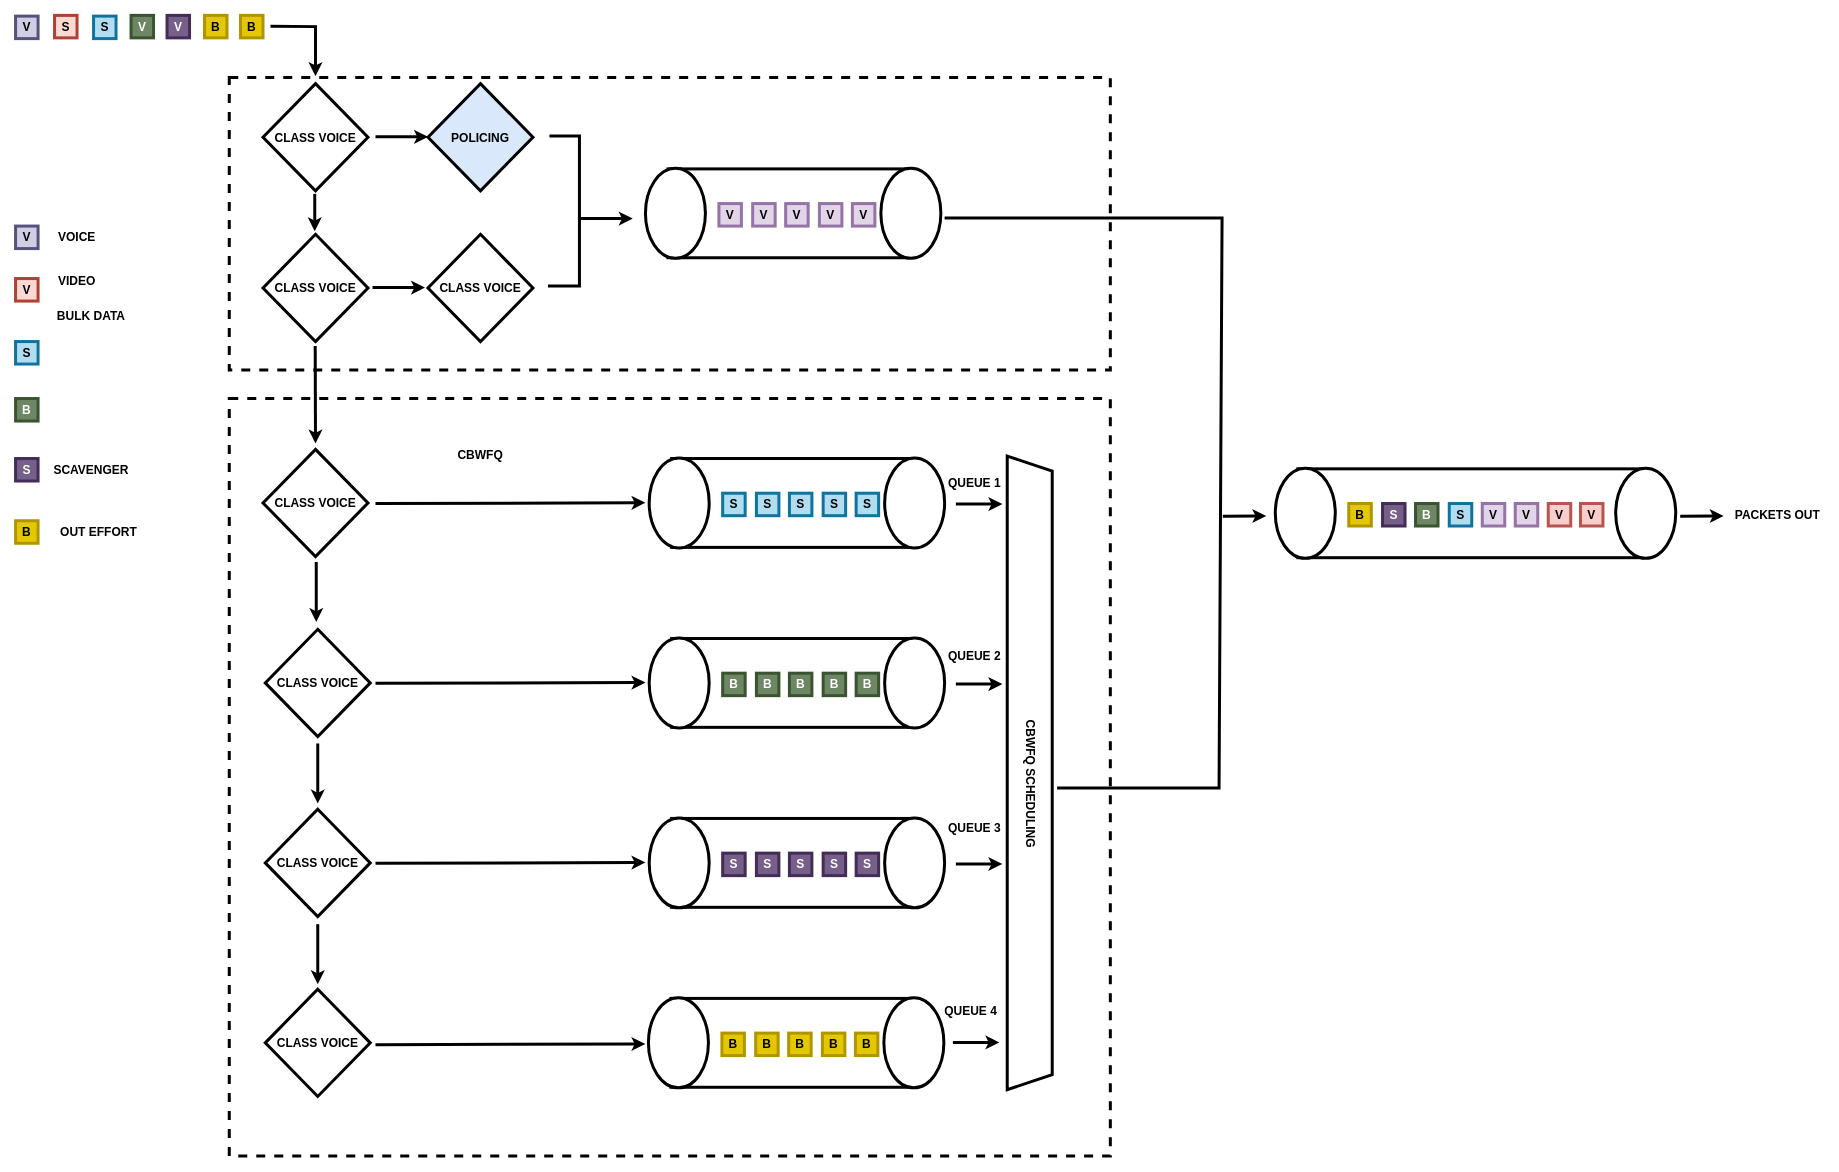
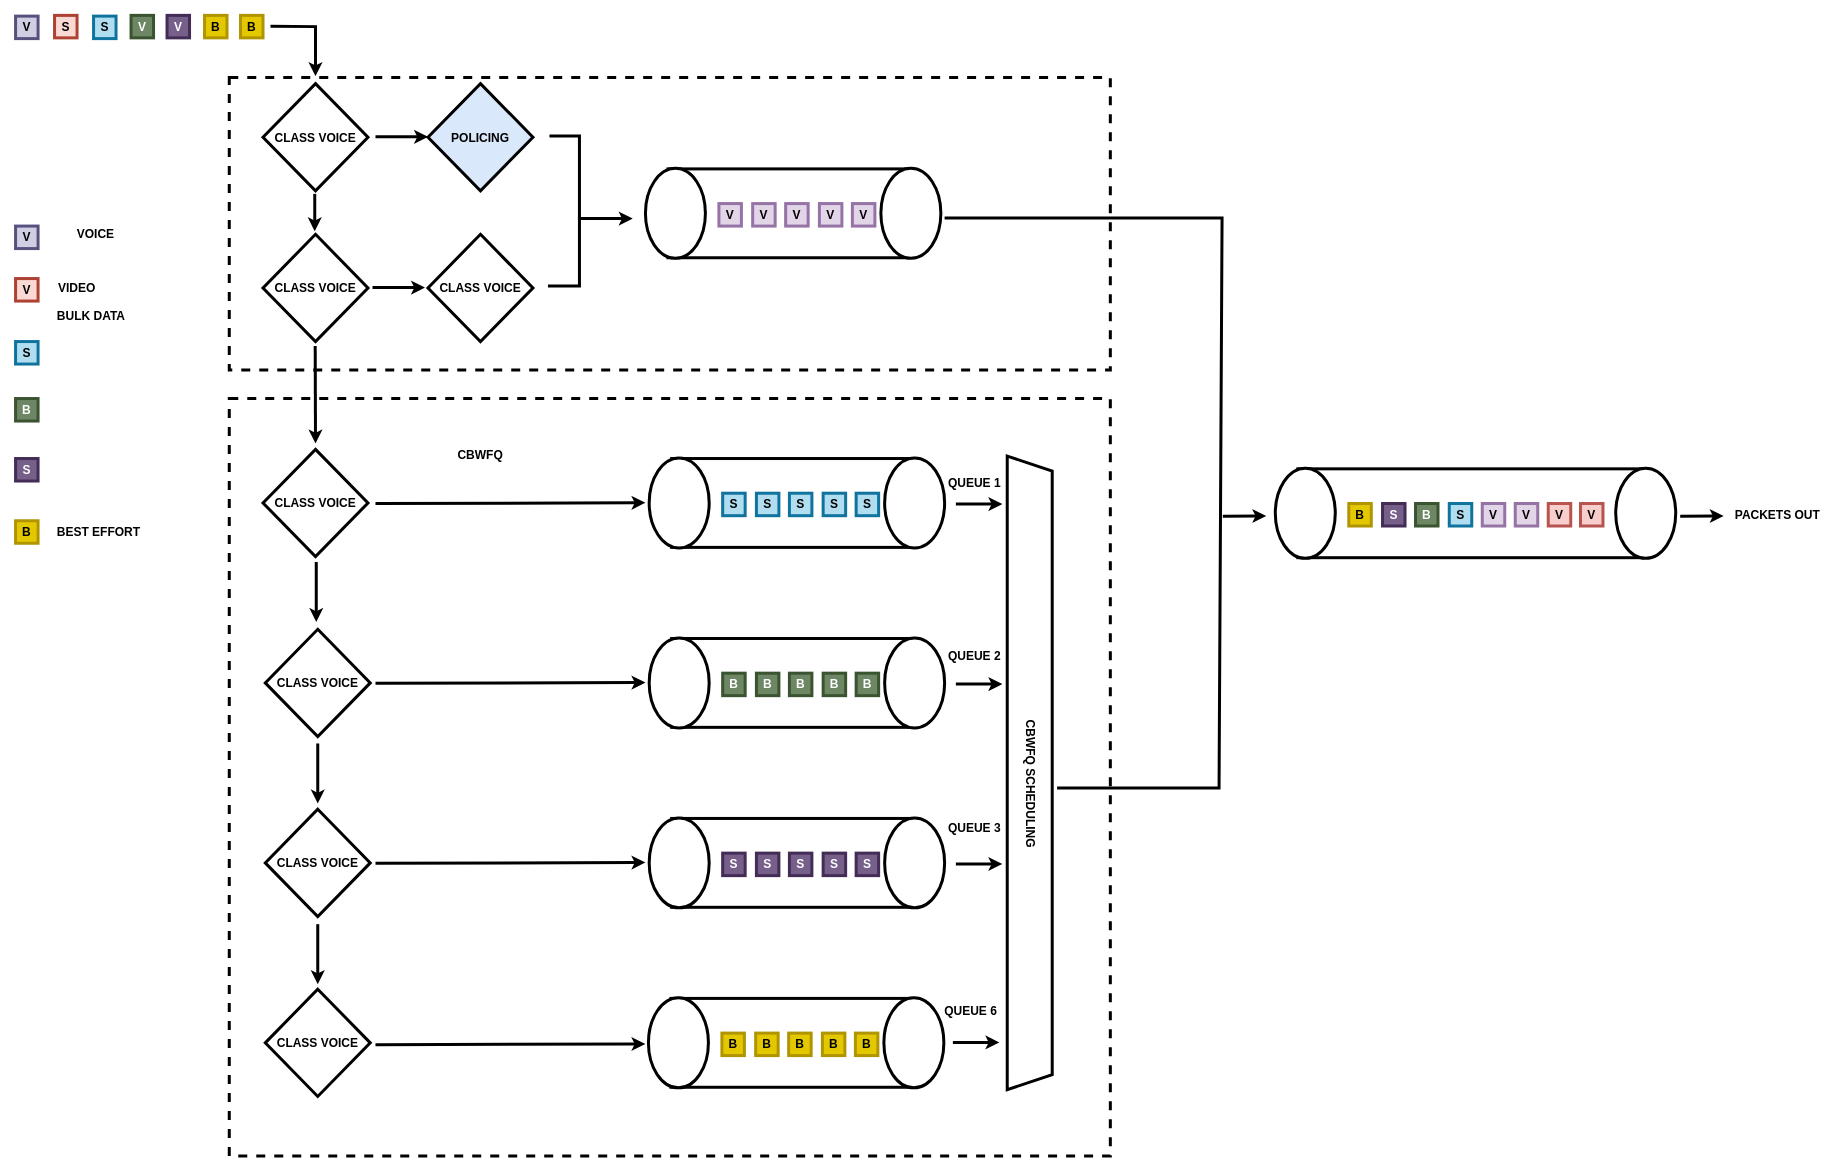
node "VOICE": moved (77, 237) -> (96, 234)
node "VIDEO": moved (77, 281) -> (77, 288)
node "SCAVENGER": removed
node "OUT EFFORT": label "OUT EFFORT" -> "BEST EFFORT"
node "QUEUE 4": label "QUEUE 4" -> "QUEUE 6"
